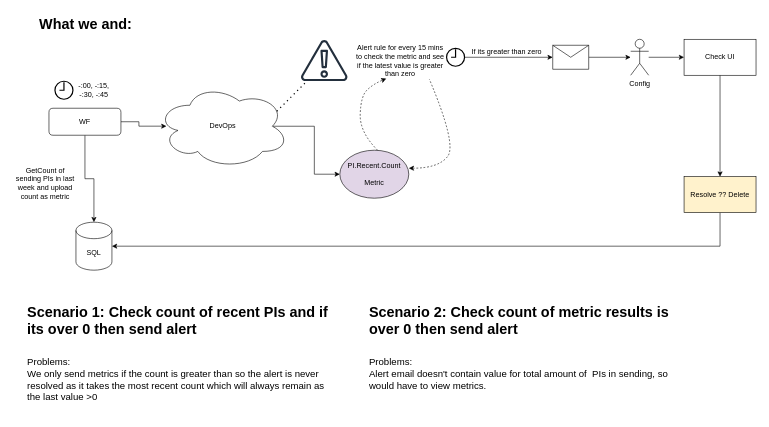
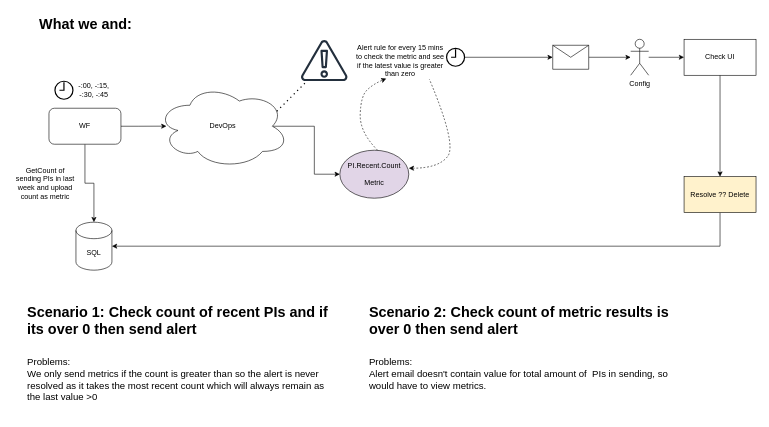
node "If its greater than zero": removed
node "WF": size 72x27 -> 72x36
